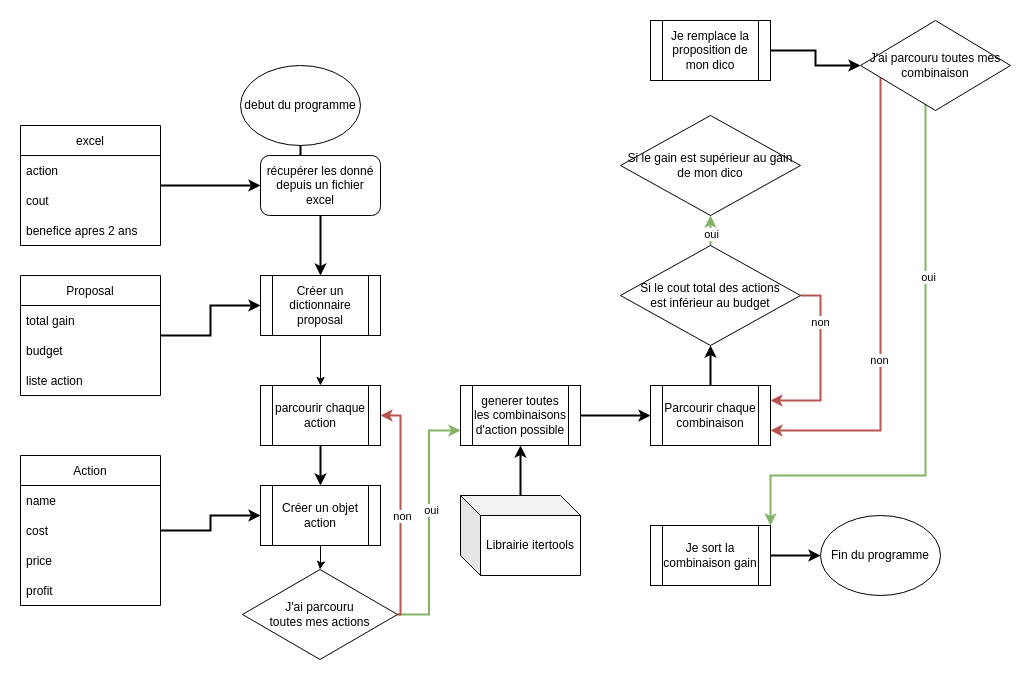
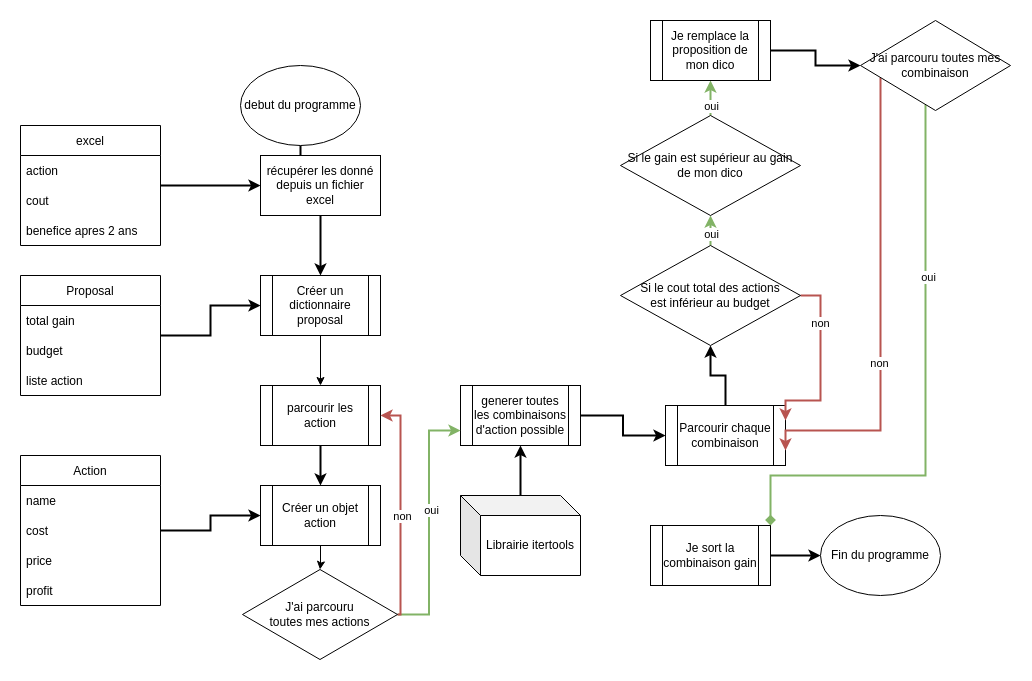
edge "Si le gain est supérieur au gain de mon dico" -> "Je remplace la proposition de mon dico": added, label "oui"
node "récupérer les donné depuis un fichier excel": shape rounded rectangle -> rectangle
node "parcourir chaque action": label "parcourir chaque action" -> "parcourir les action"
node "Parcourir chaque combinaison": moved (711, 416) -> (726, 436)
edge "J'ai parcouru toutes mes combinaison" -> "Je sort la combinaison gain": arrowhead classic -> diamond
